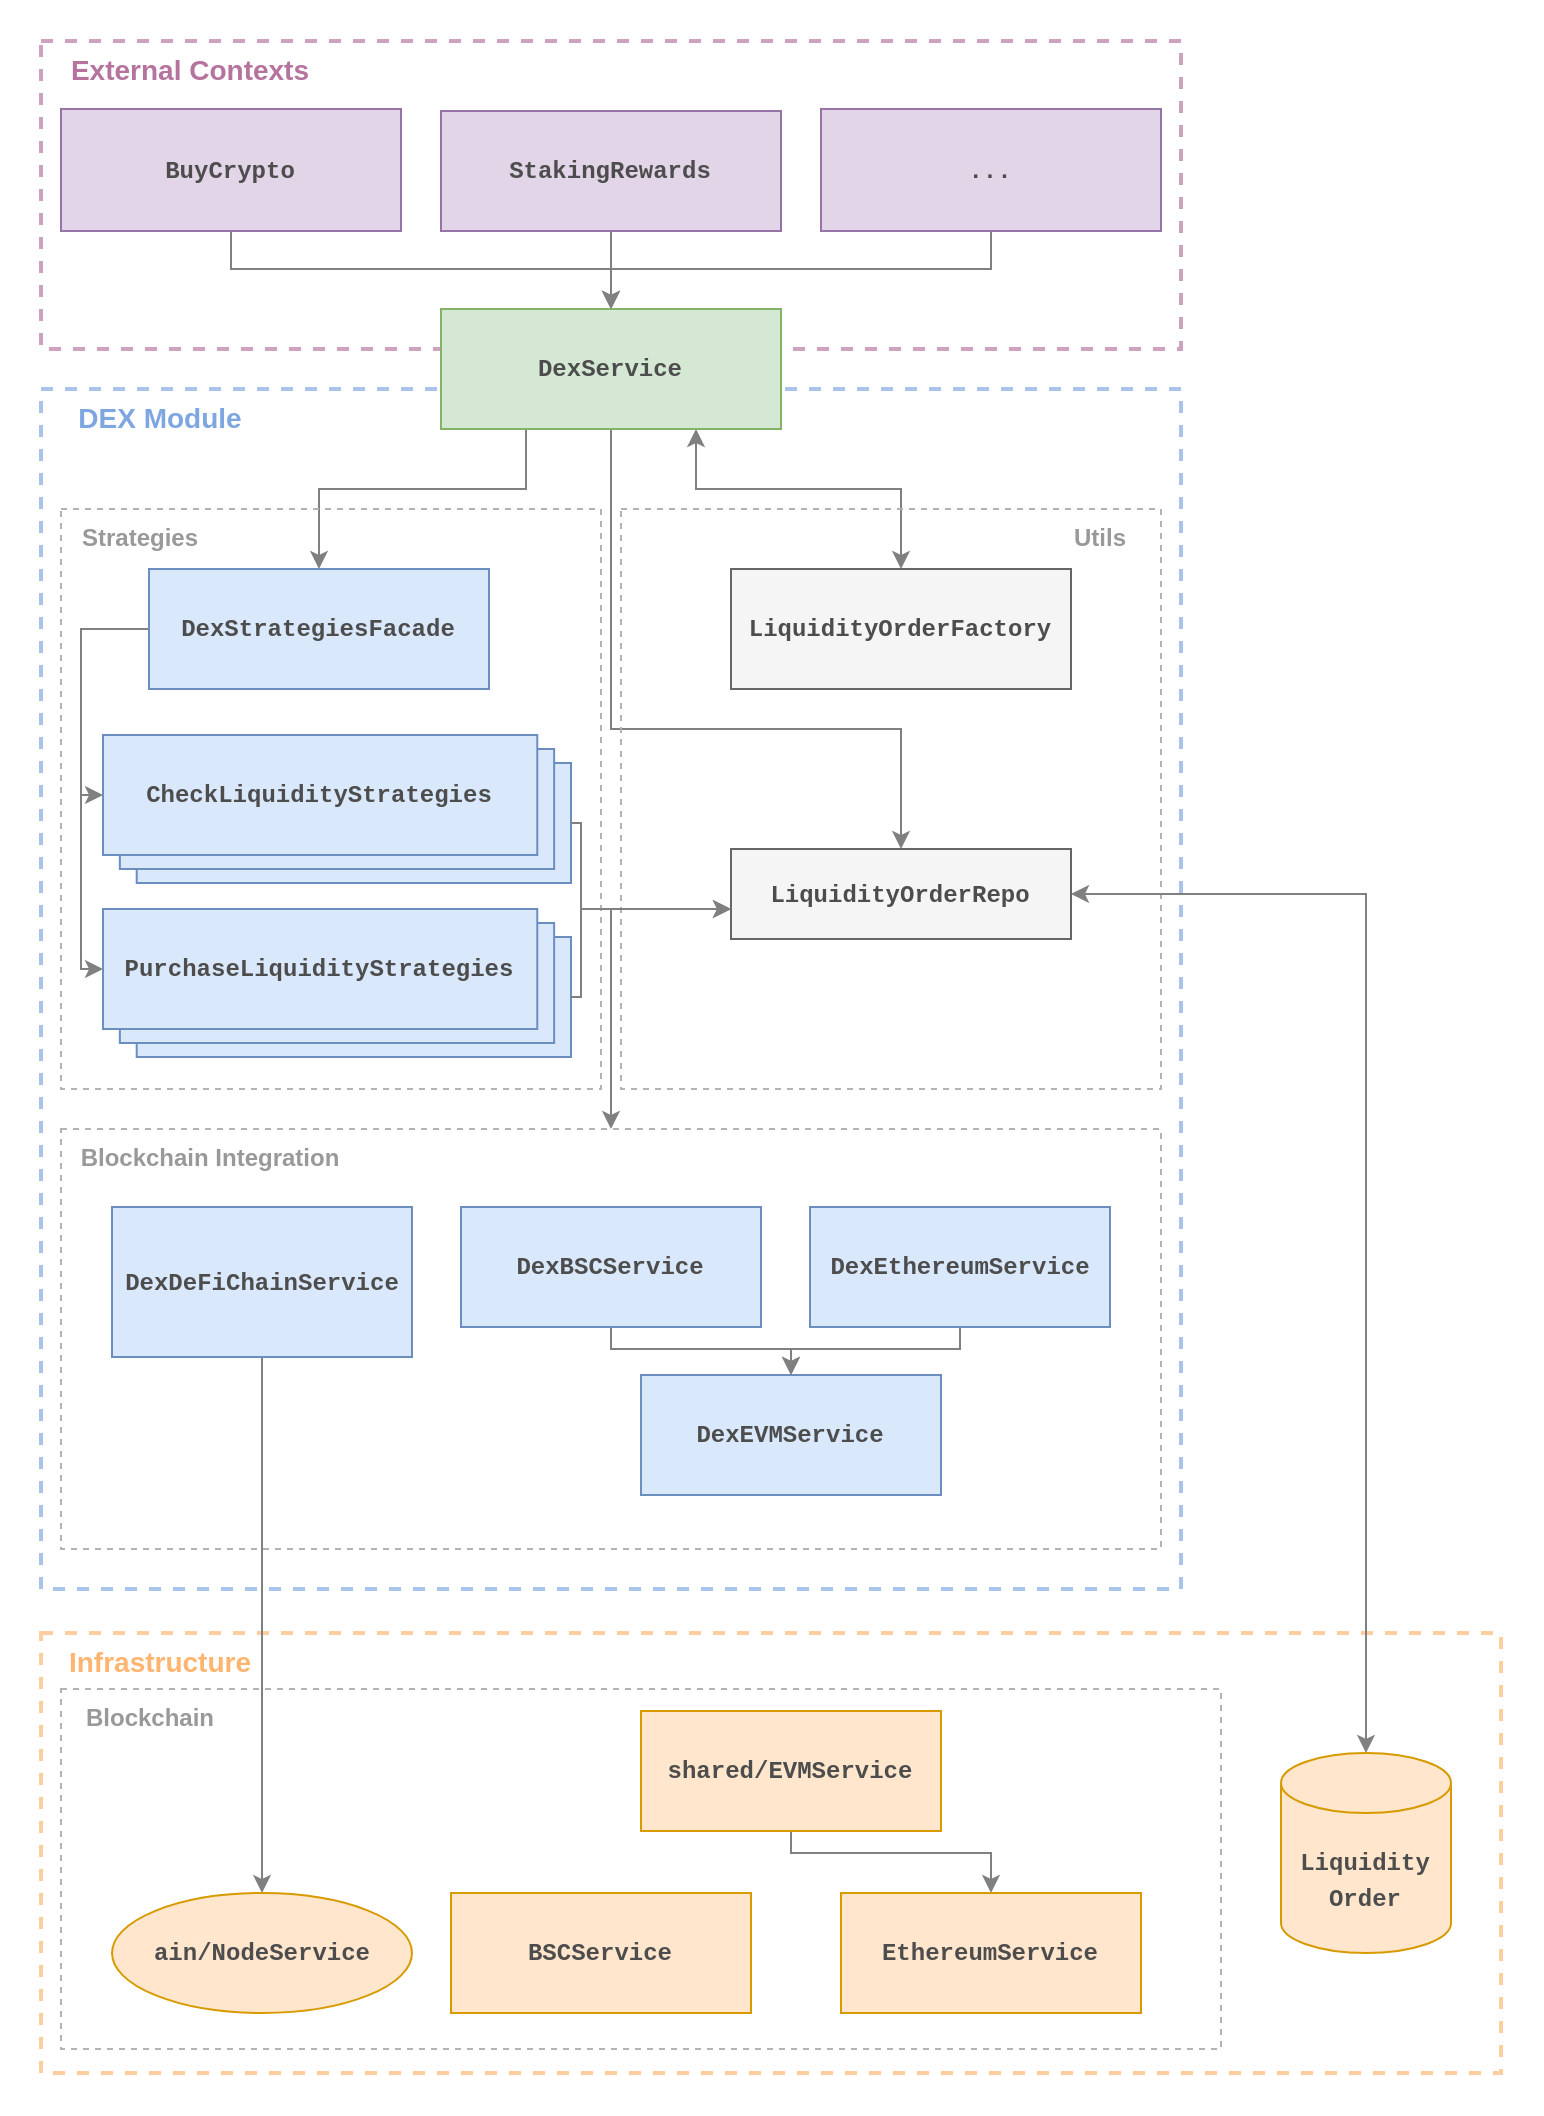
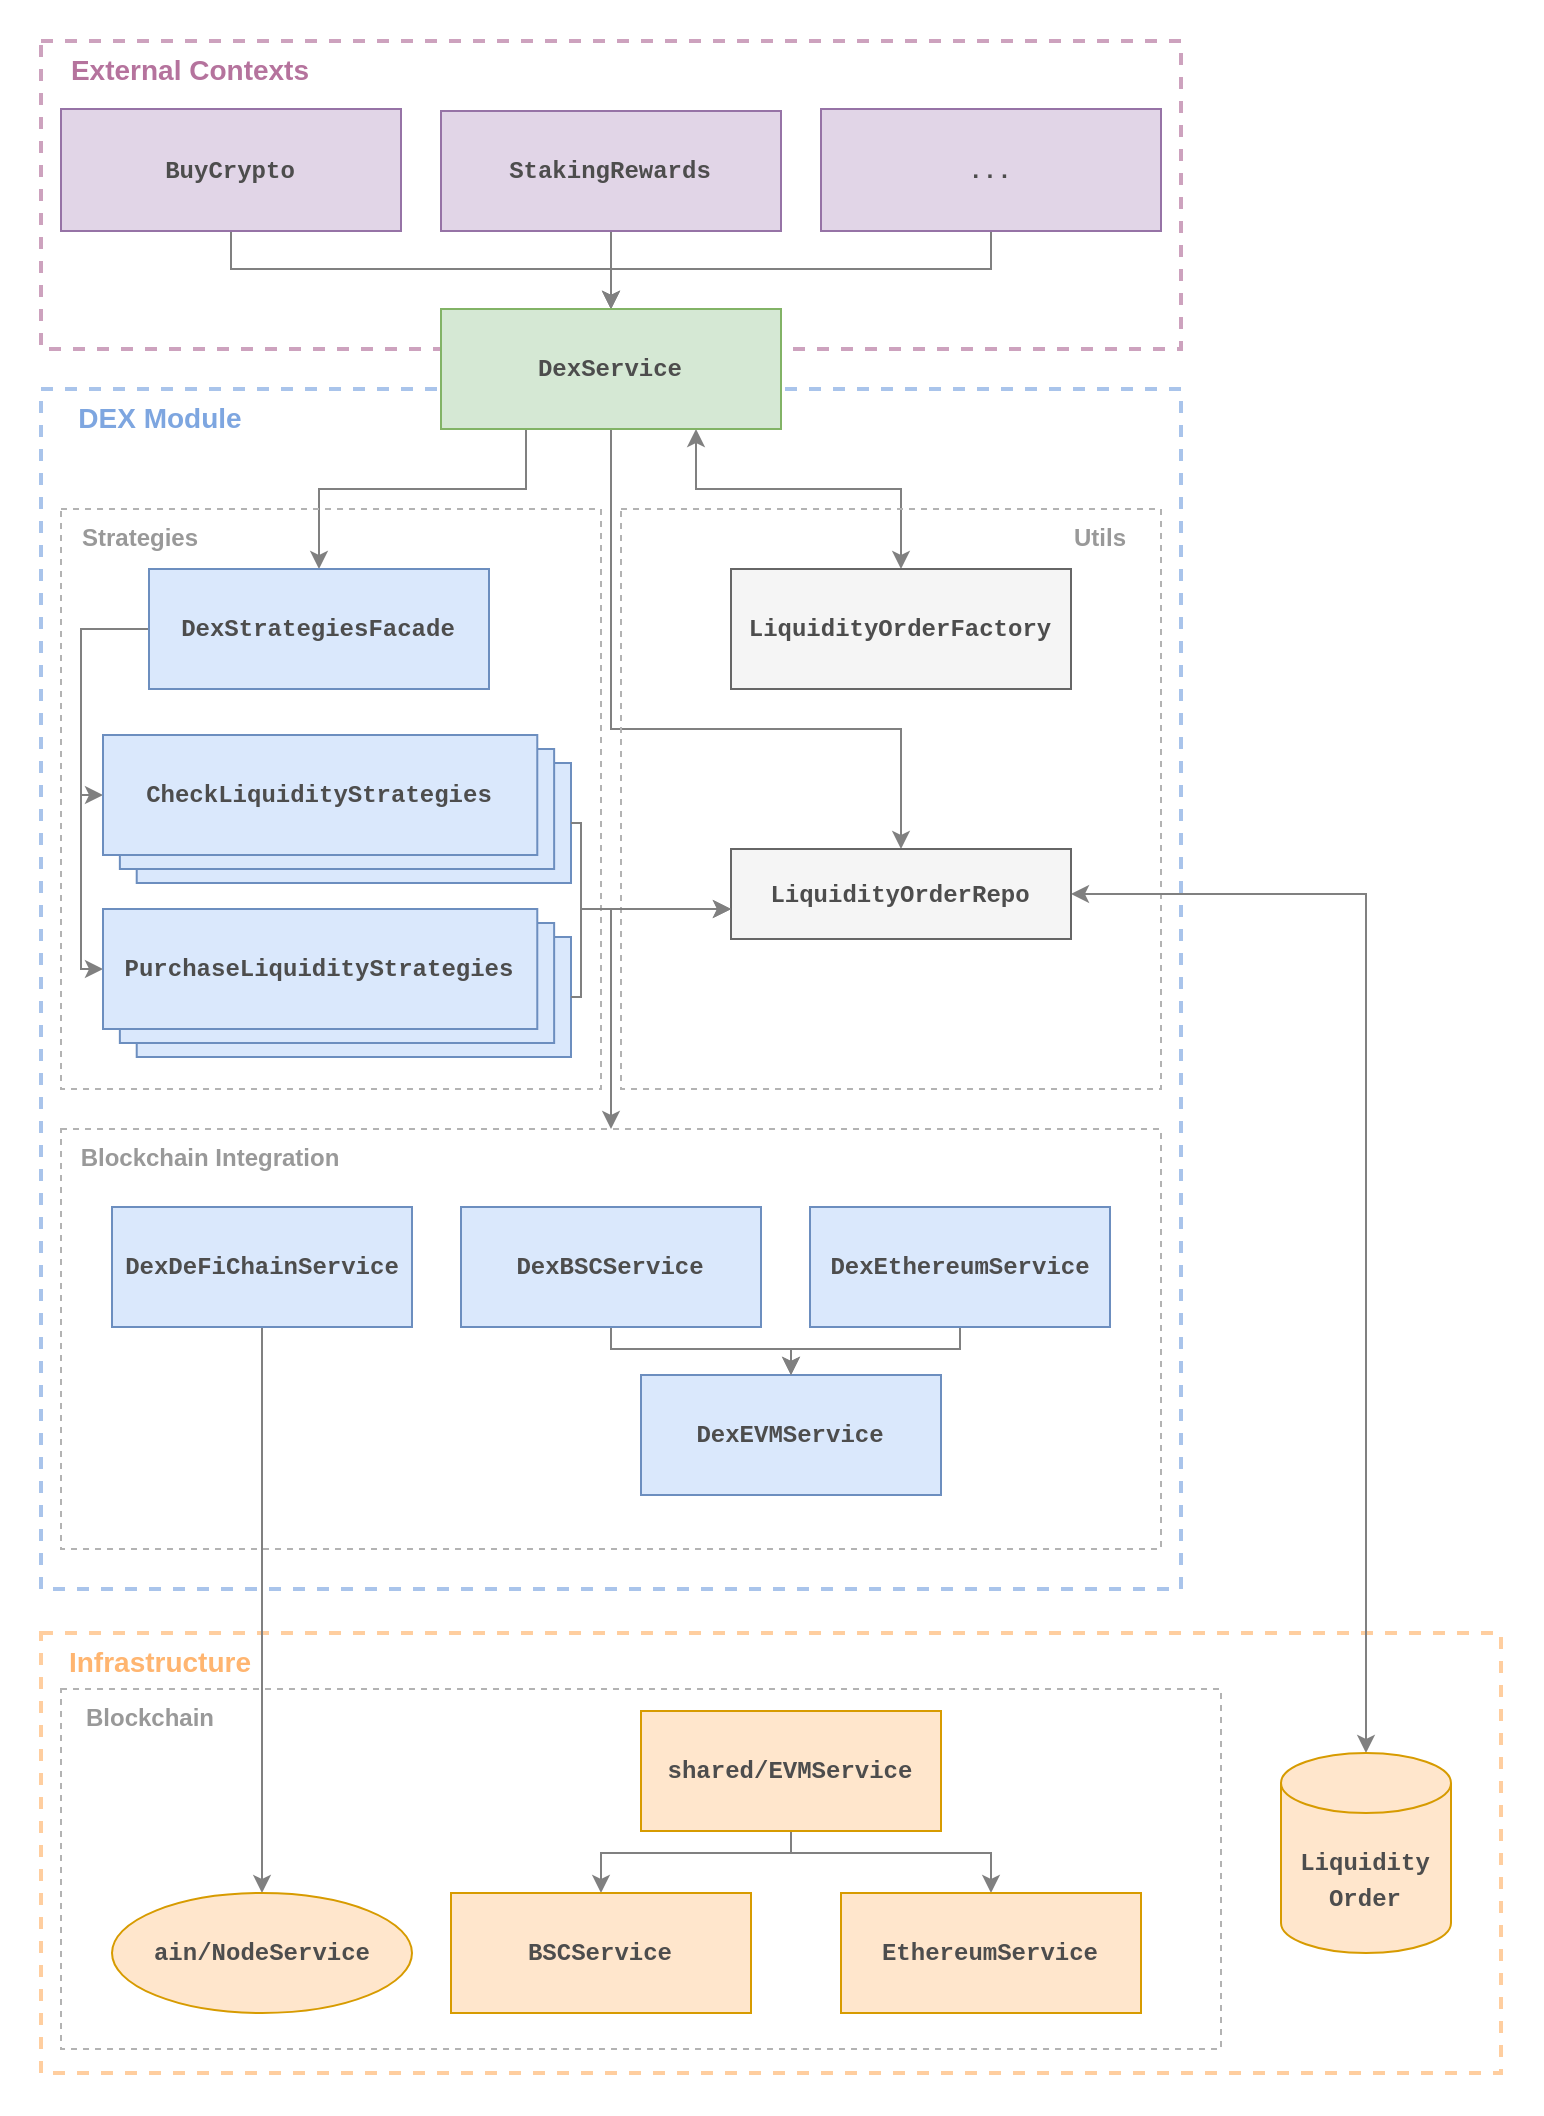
node "DexDeFiChainService": size 300x150 -> 300x120
edge "shared/EVMService" -> "BSCService": added
